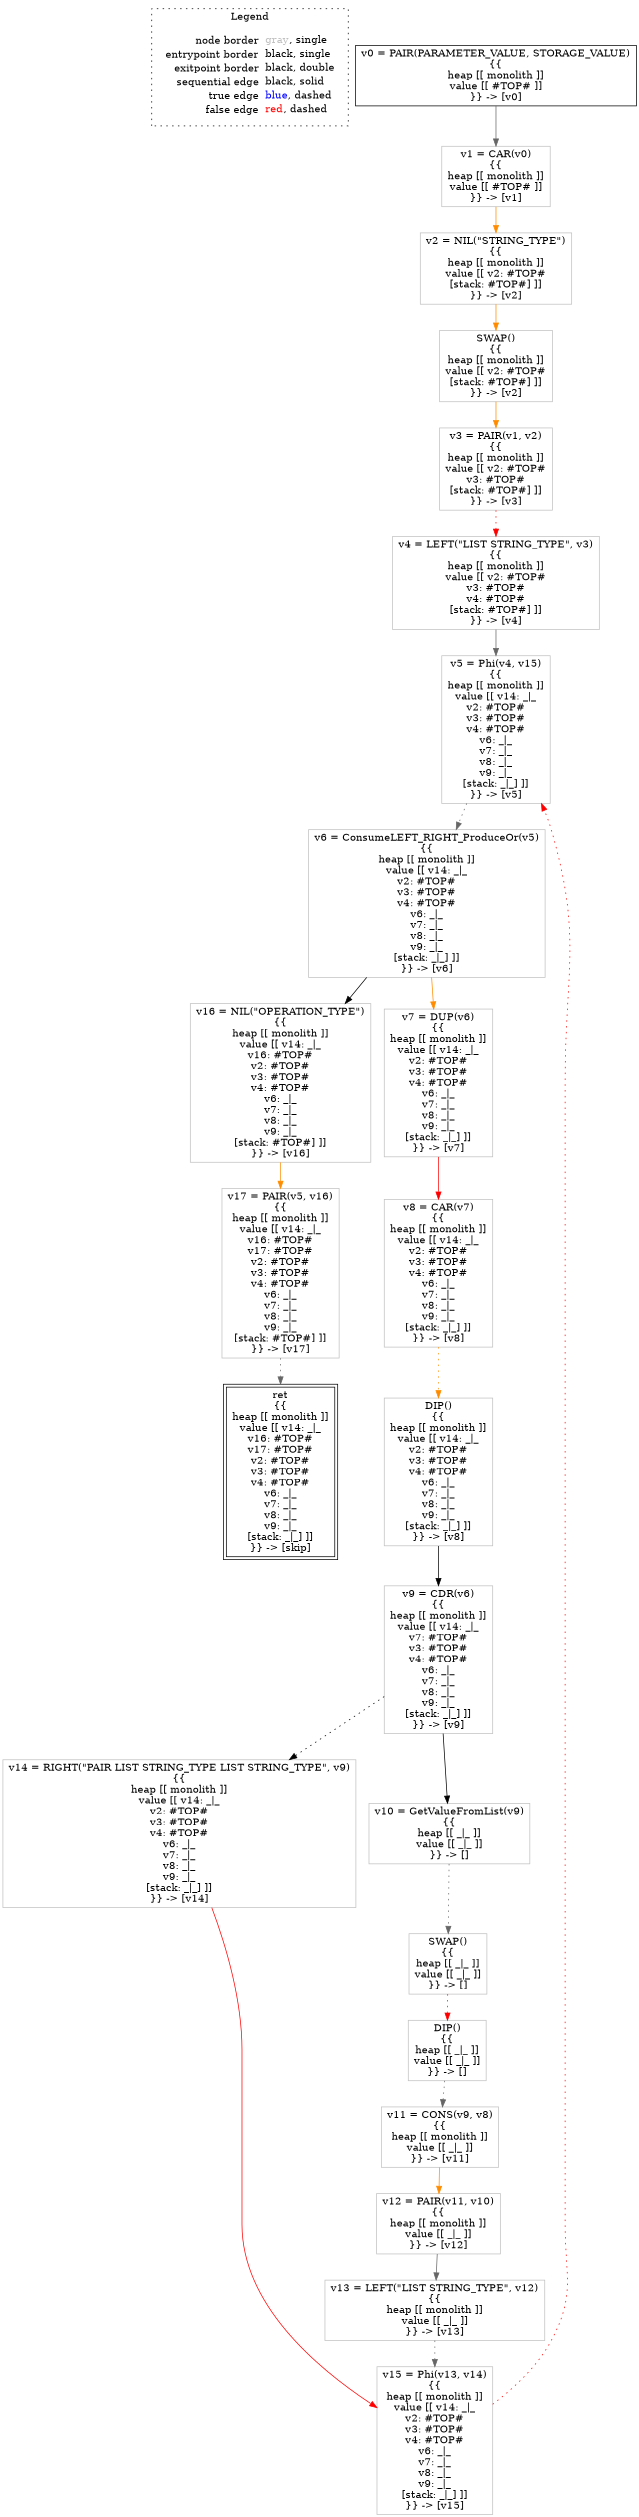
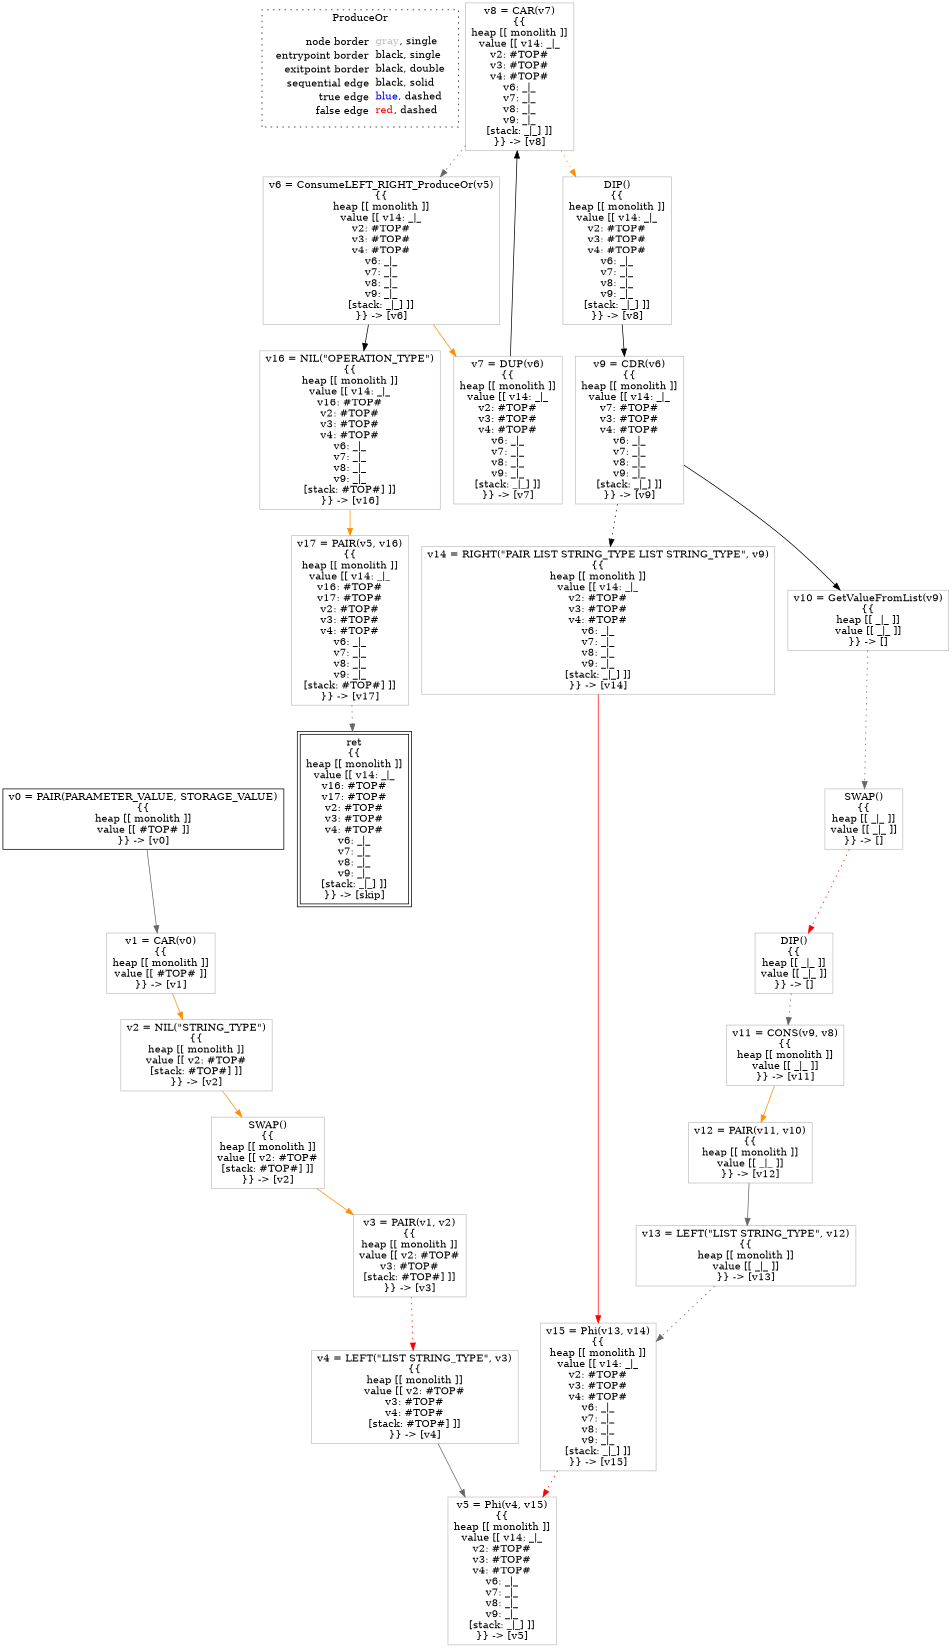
cluster "Legend": label "Legend" -> "ProduceOr"
edge "v5 = Phi(v4, v15)" -> "v6 = ConsumeLEFT_RIGHT_ProduceOr(v5)": now "v8 = CAR(v7)" -> "v6 = ConsumeLEFT_RIGHT_ProduceOr(v5)"
edge "v7 = DUP(v6)" -> "v8 = CAR(v7)": color red -> black
